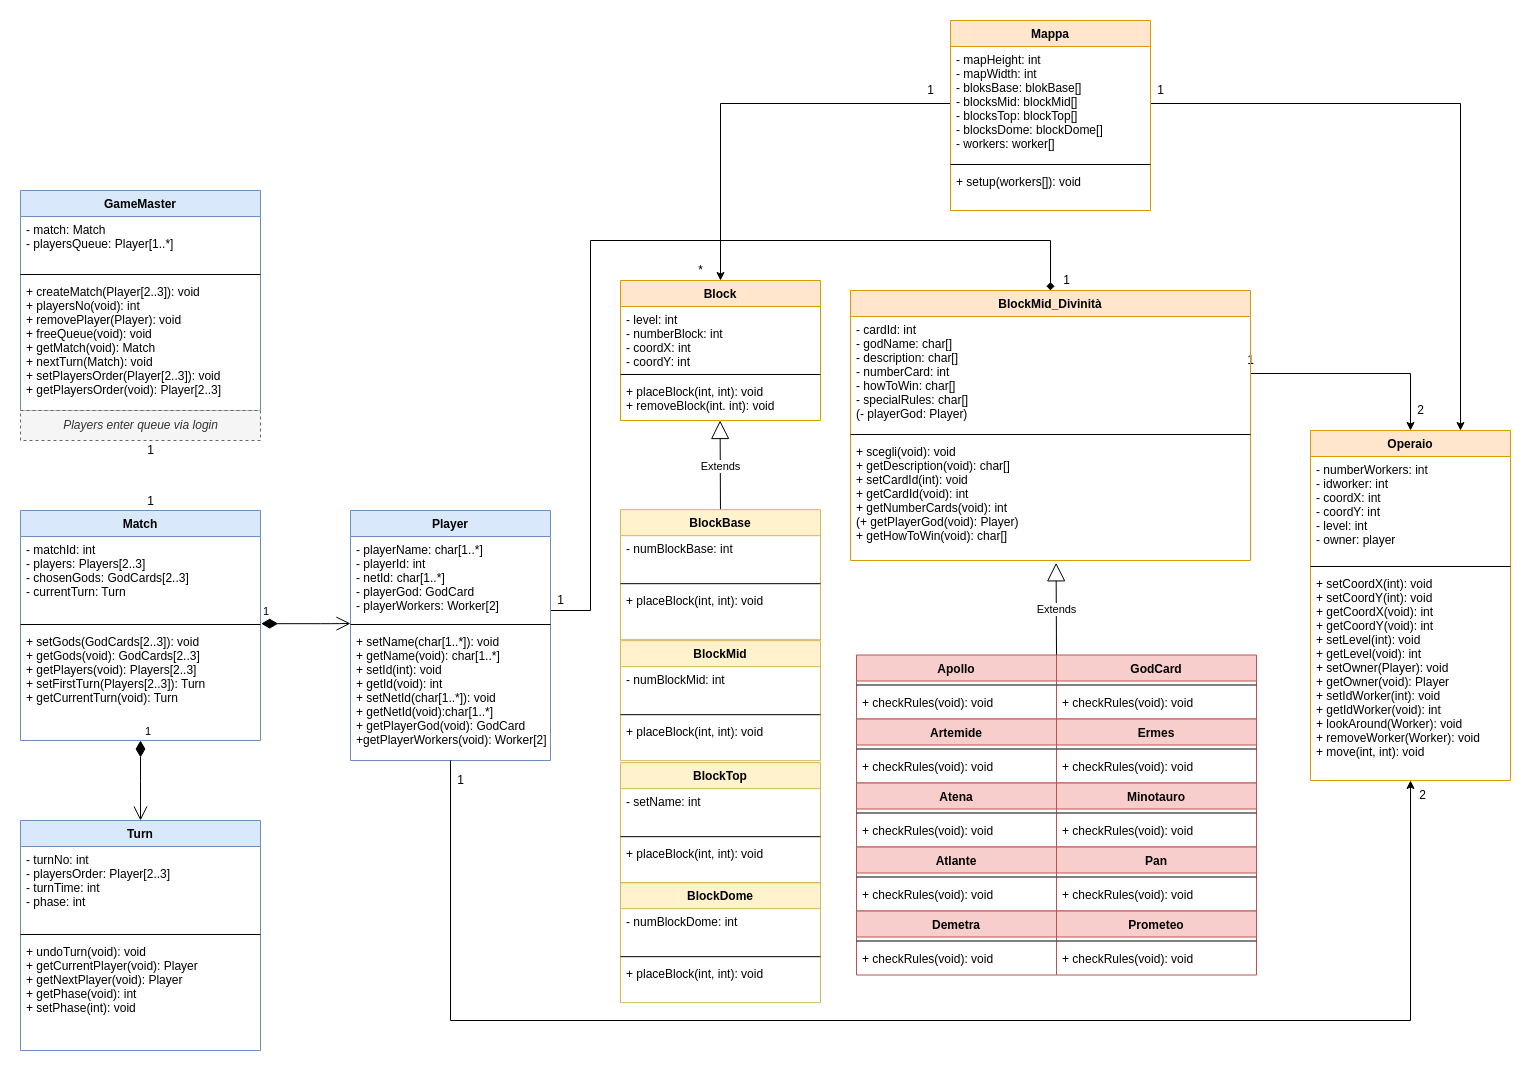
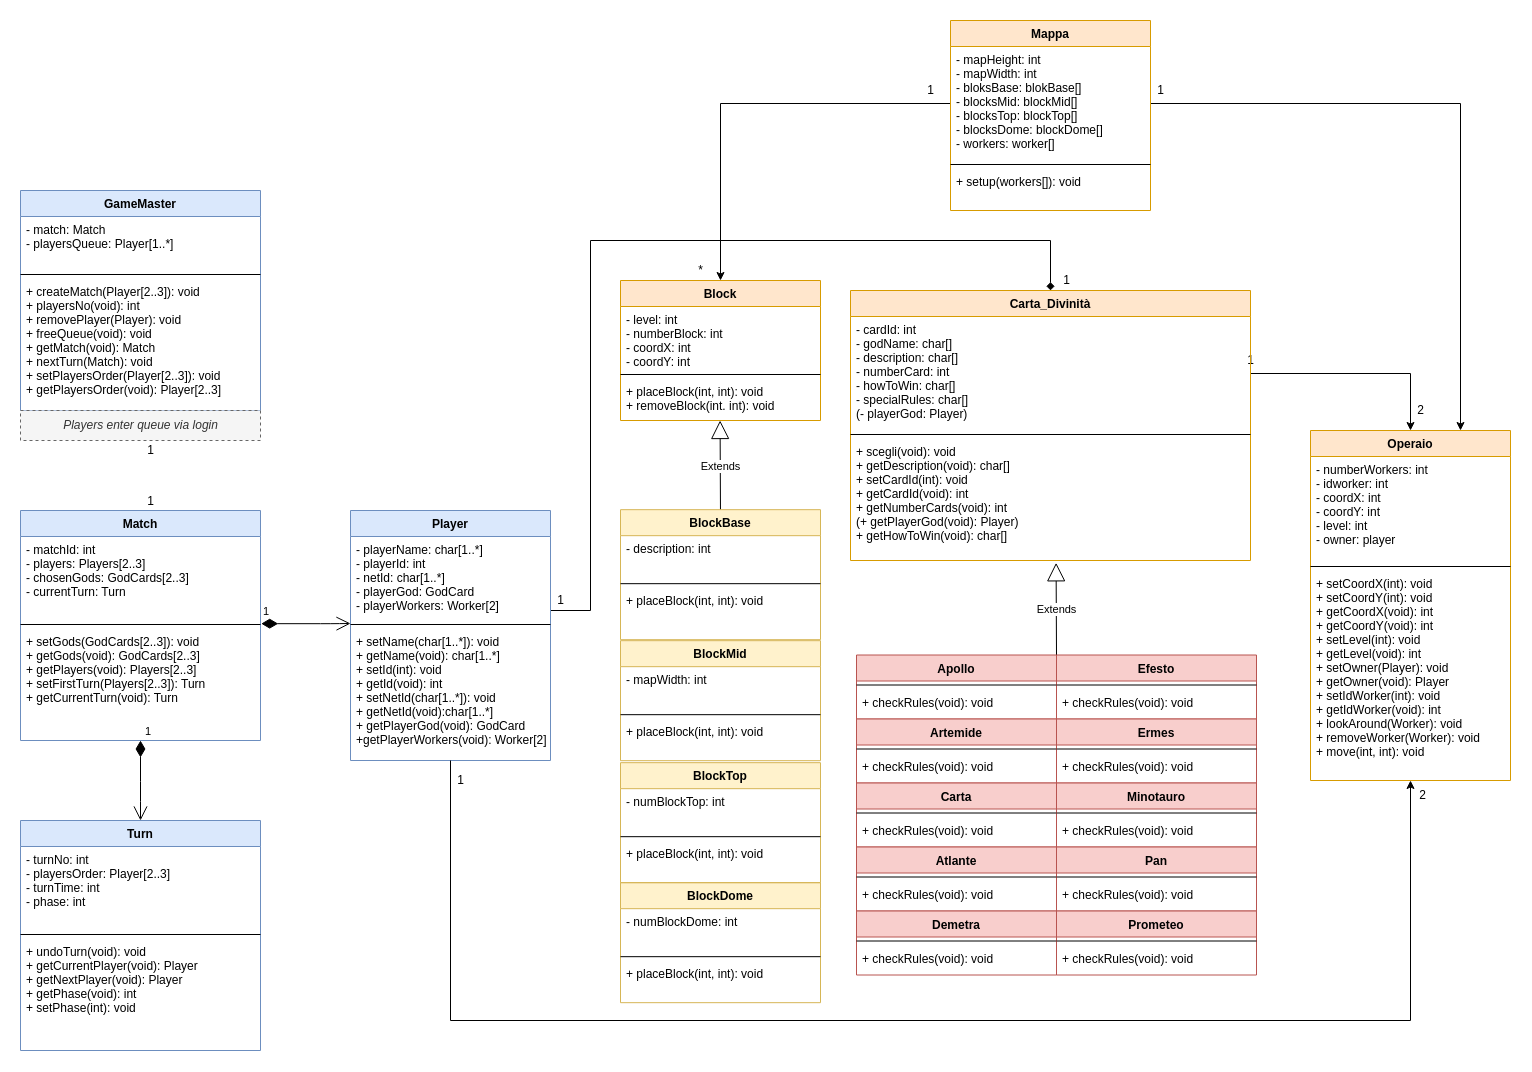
node "BlockMid_Divinità": label "BlockMid_Divinità" -> "Carta_Divinità"
node "- numBlockBase: int": label "- numBlockBase: int" -> "- description: int"
node "GodCard": label "GodCard" -> "Efesto"
node "- numBlockMid: int": label "- numBlockMid: int" -> "- mapWidth: int"
node "Atena": label "Atena" -> "Carta"
node "- setName: int": label "- setName: int" -> "- numBlockTop: int"
